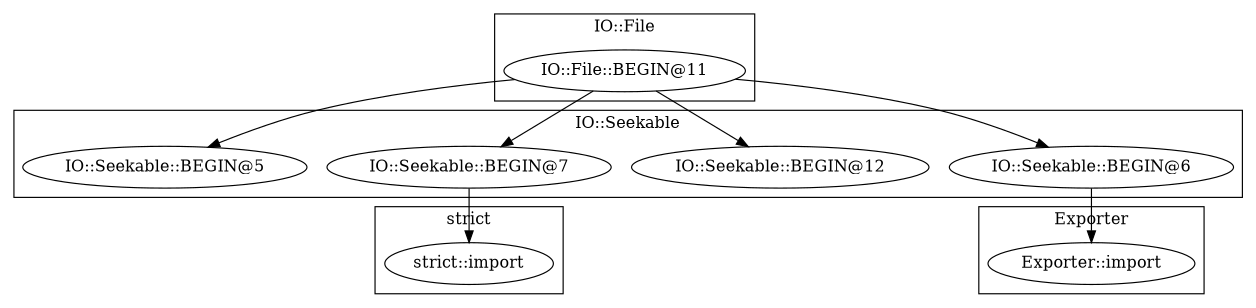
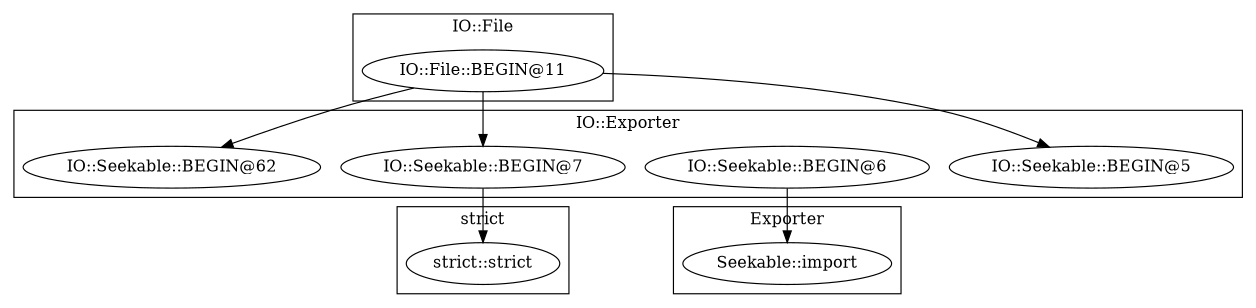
edge "IO::File::BEGIN@11" -> "IO::Seekable::BEGIN@6": removed
cluster "IO::Seekable": label "IO::Seekable" -> "IO::Exporter"
node "IO::Seekable::BEGIN@12": label "IO::Seekable::BEGIN@12" -> "IO::Seekable::BEGIN@62"
node "strict::import": label "strict::import" -> "strict::strict"
node "Exporter::import": label "Exporter::import" -> "Seekable::import"
